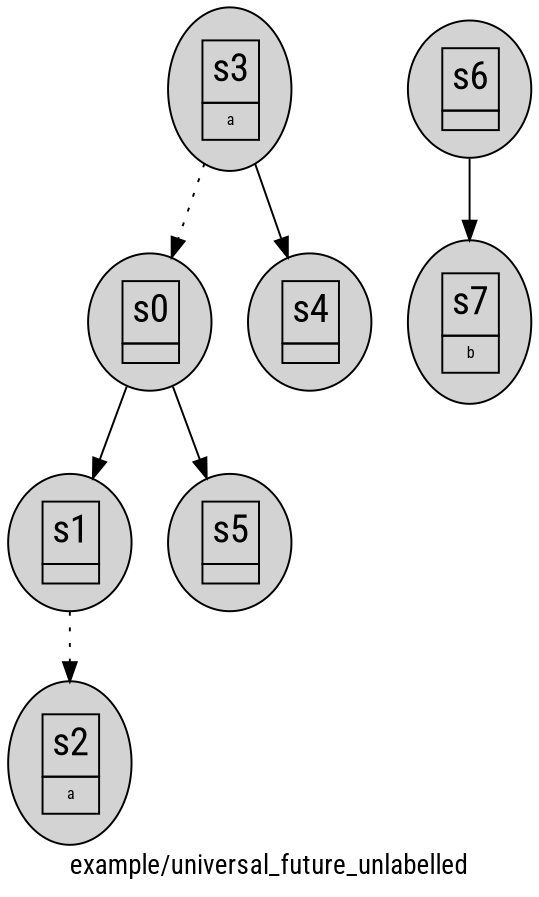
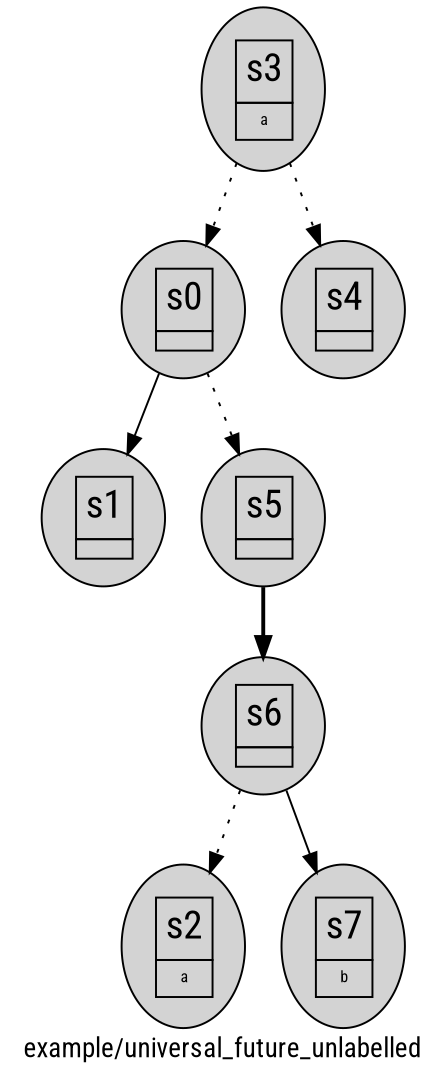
edge "s3" -> "s4": style solid -> dotted
edge "s0" -> "s5": style solid -> dotted
edge "s5" -> "s6": added
edge "s1" -> "s2": now "s6" -> "s2"
